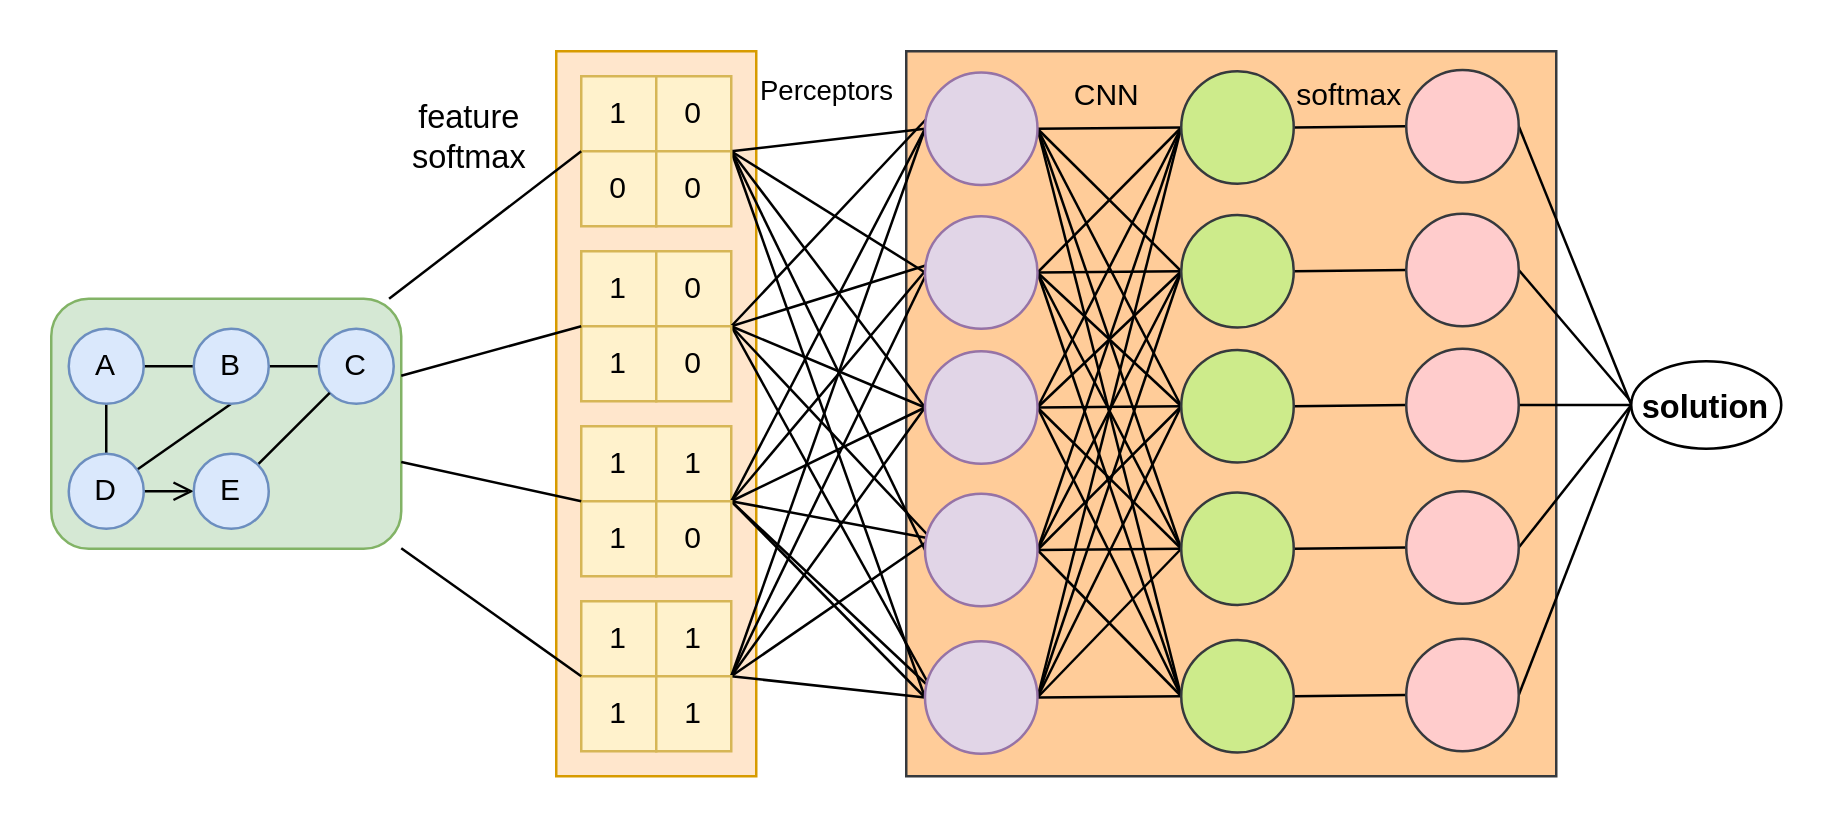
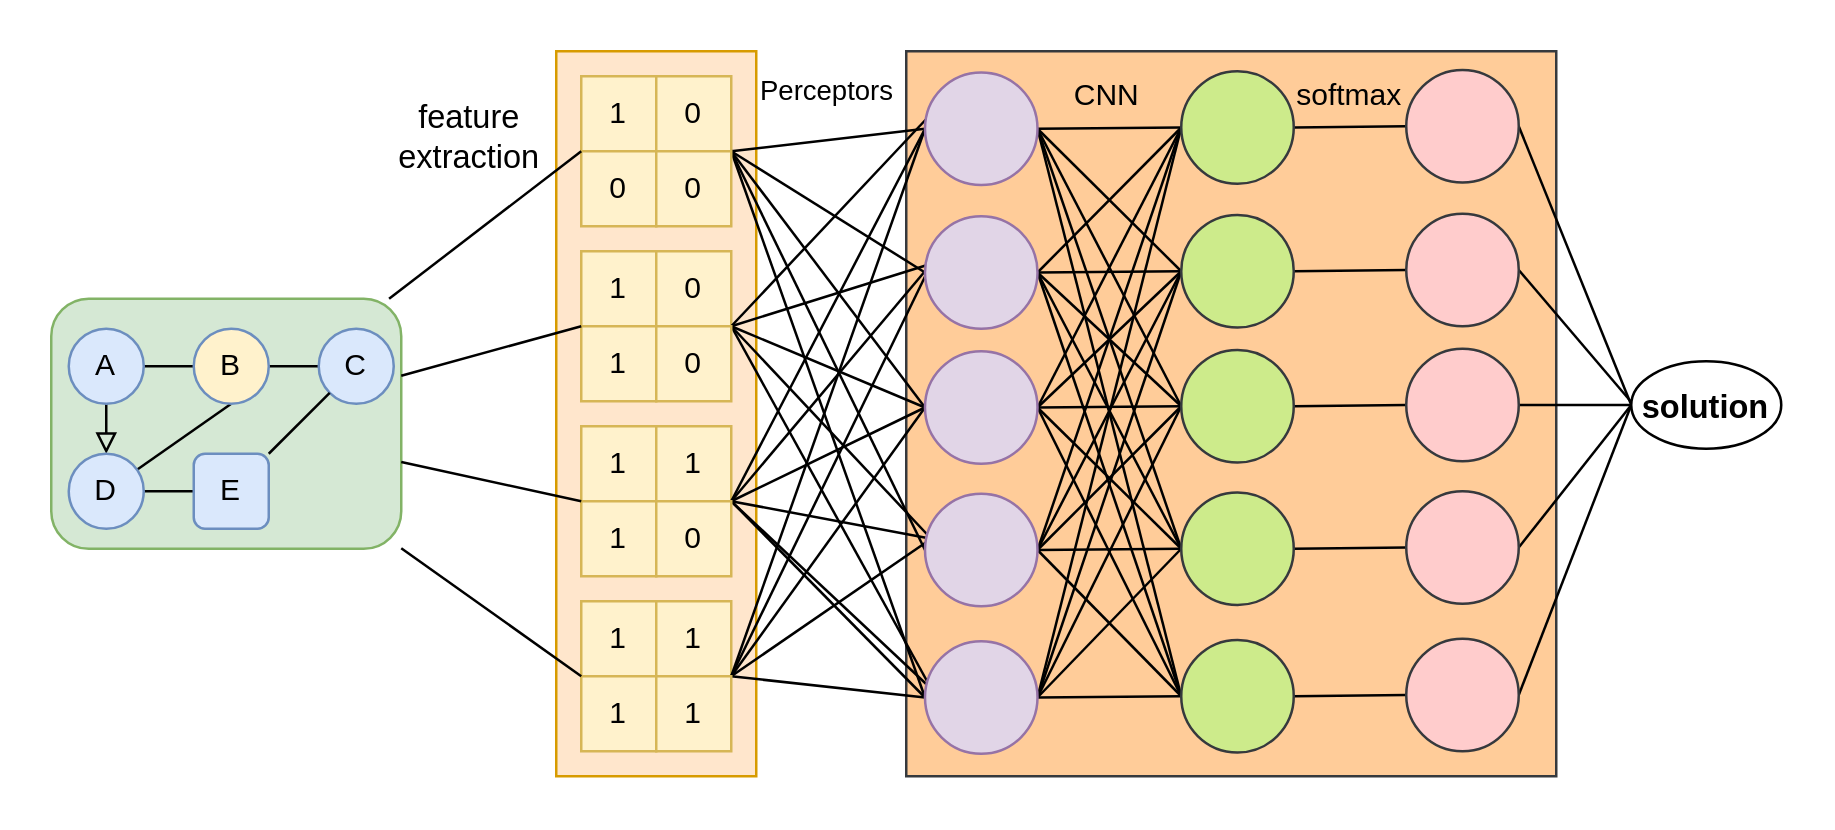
node "feature softmax": label "feature softmax" -> "feature extraction"
node "B": fillcolor #dae8fc -> #fff2cc
edge "A" -- "D": arrowhead none -> block
edge "D" -> "E": arrowhead open -> none
node "E": shape ellipse -> rounded rectangle
